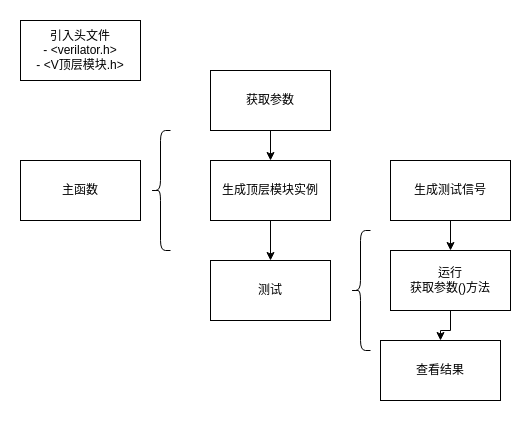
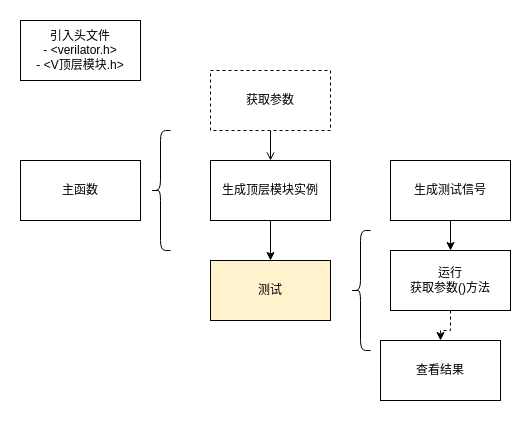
node "获取参数": style solid -> dashed
edge "获取参数" -> "生成顶层模块实例": arrowhead classic -> open
node "测试": fillcolor #ffffff -> #fff2cc
edge "运行 获取参数()方法" -> "查看结果": style solid -> dashed
